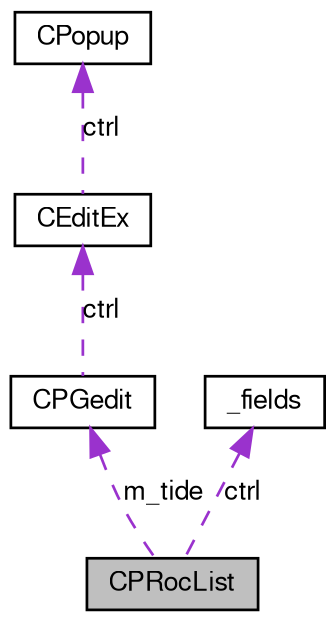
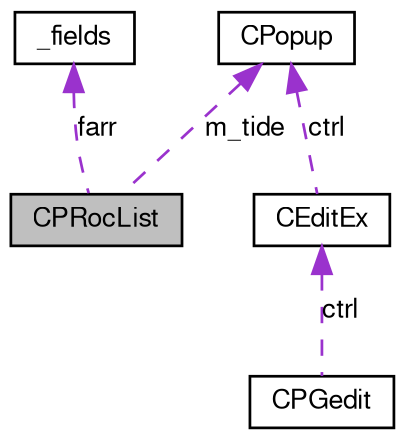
edge "CPRocList" -> "_fields": label "ctrl" -> "farr"
edge "CPRocList" -> "CPGedit": now "CPRocList" -> "CPopup"
